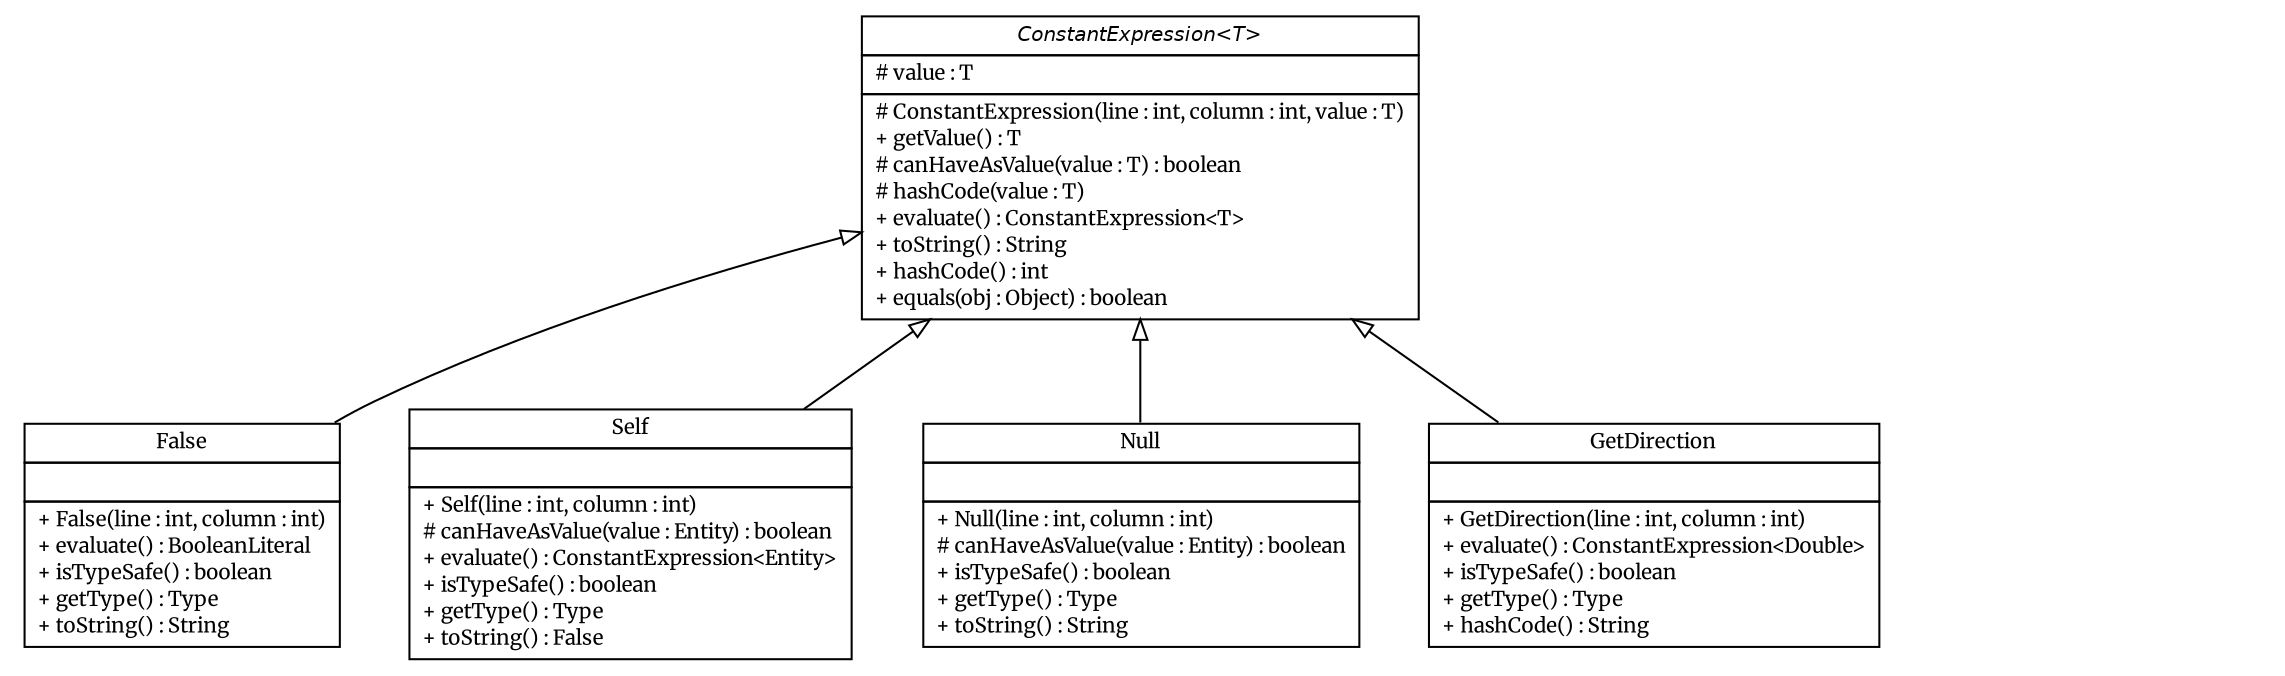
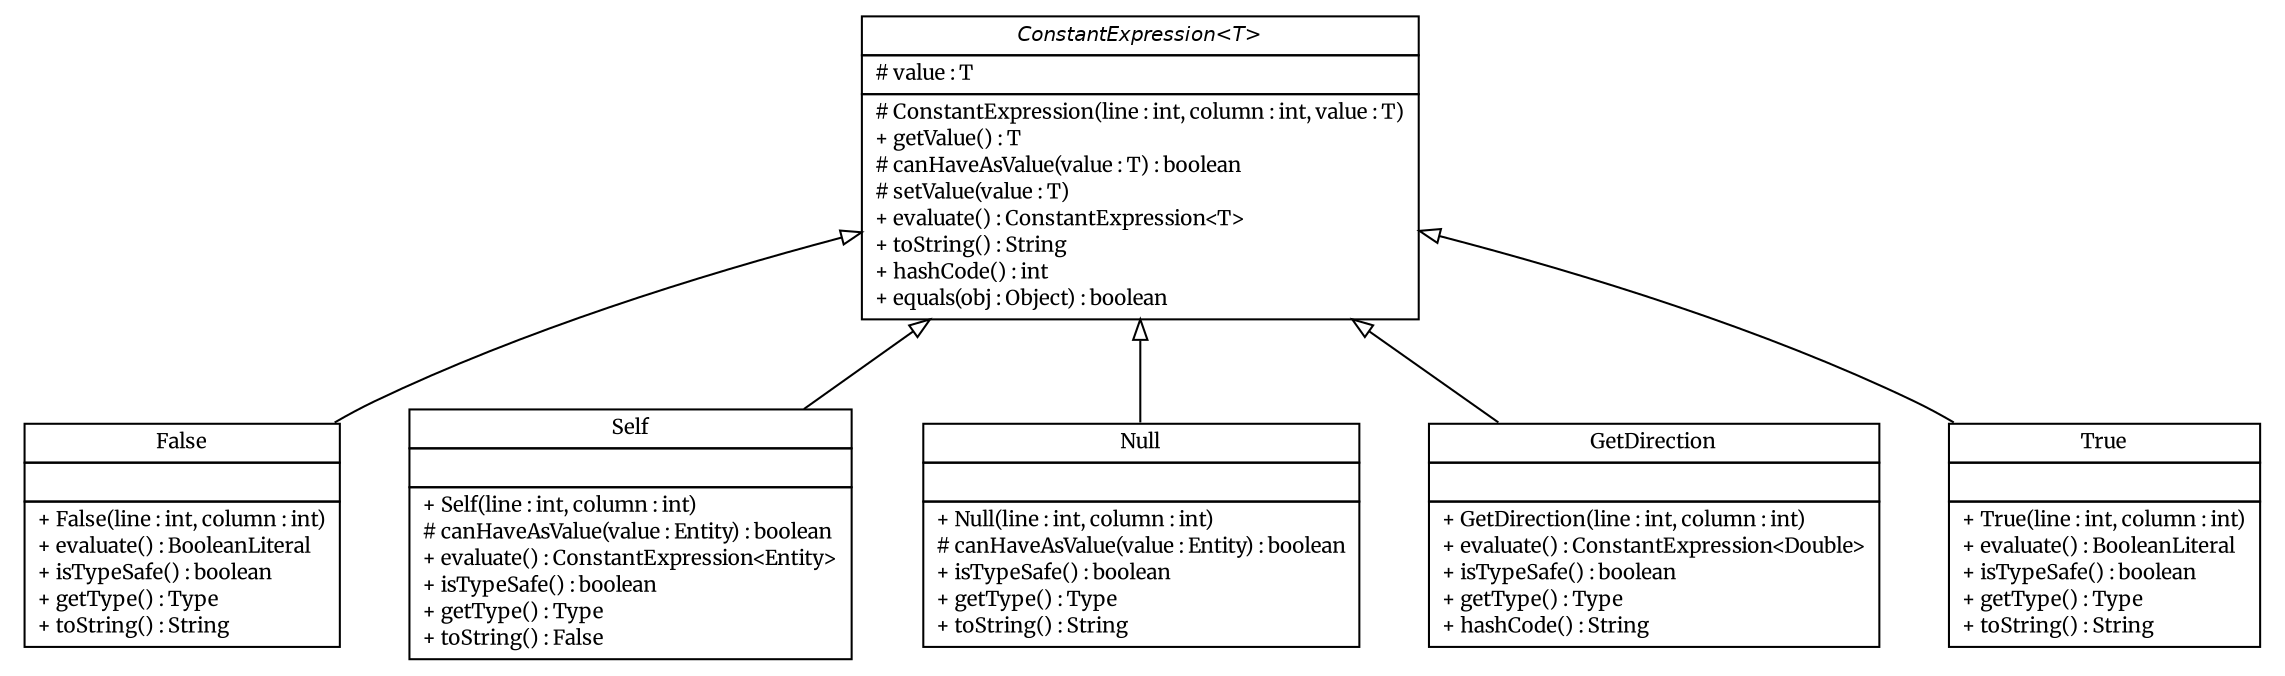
node "ConstantExpression<T>": text "# hashCode(value : T)" -> "# setValue(value : T)"
node "True": added
